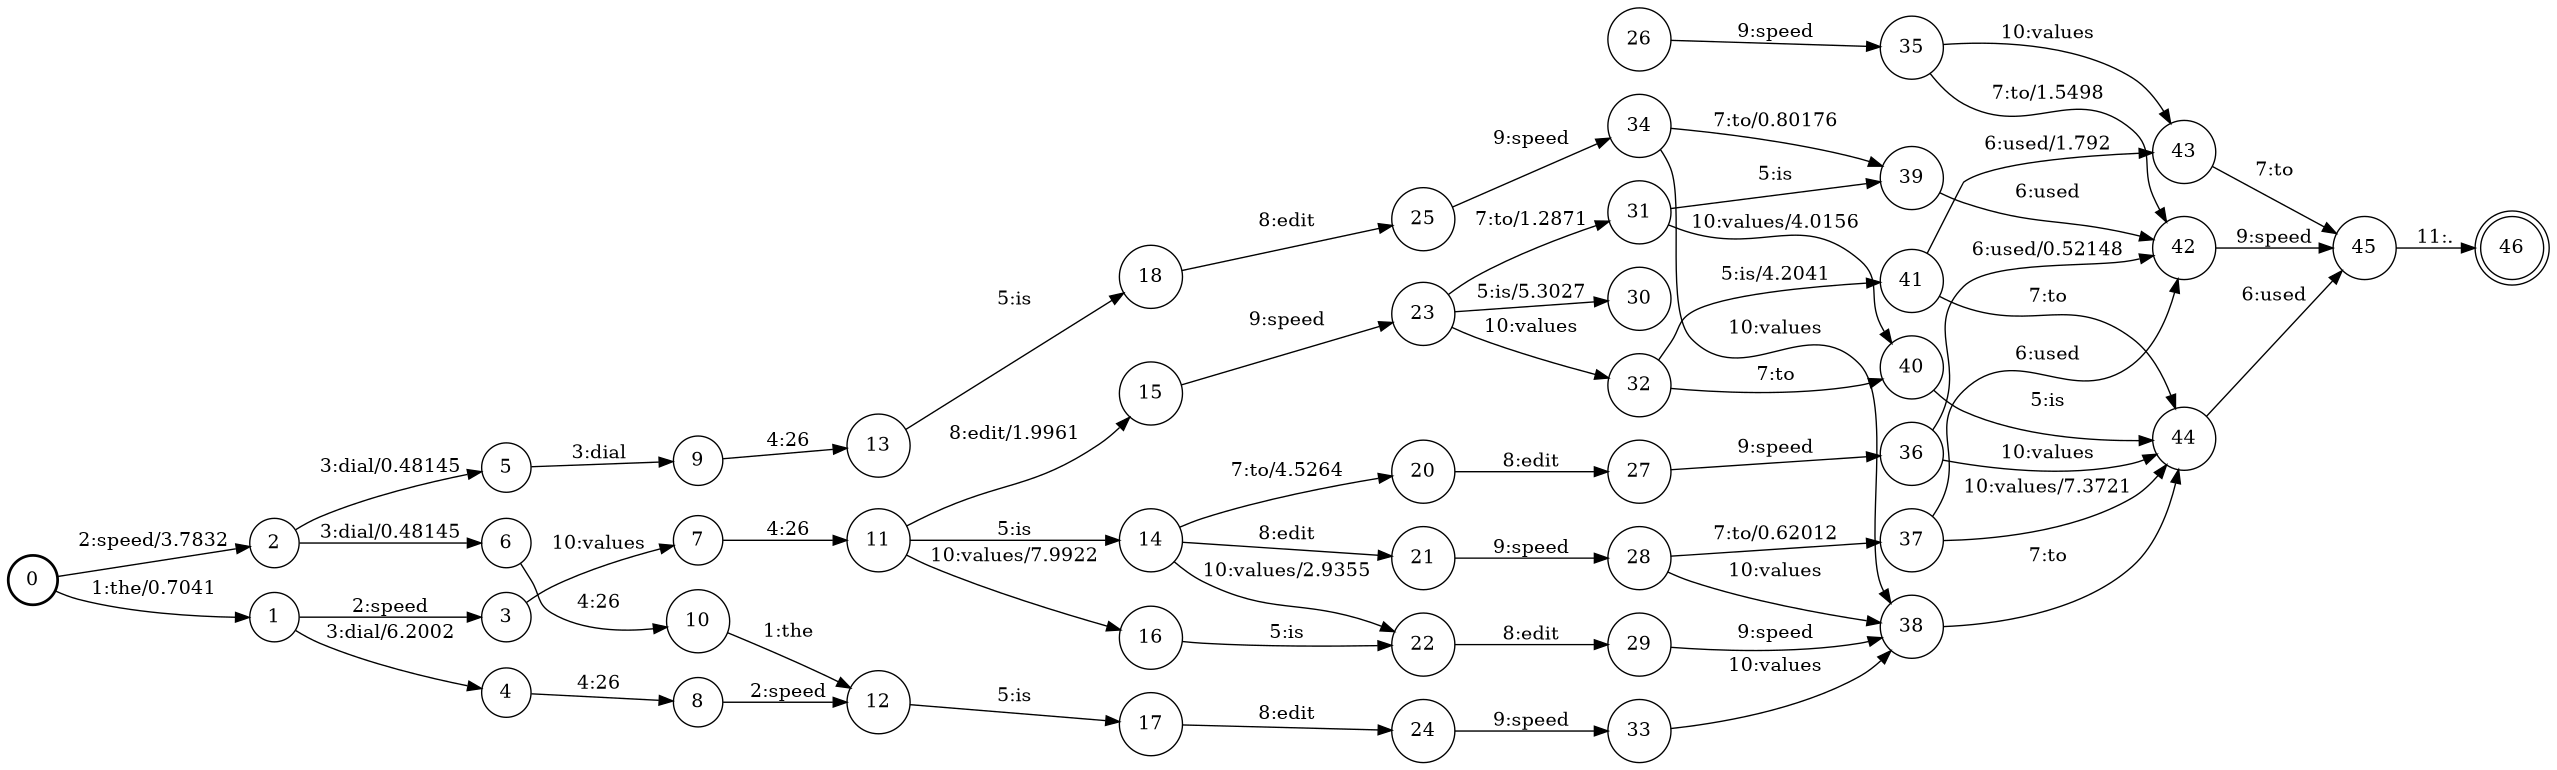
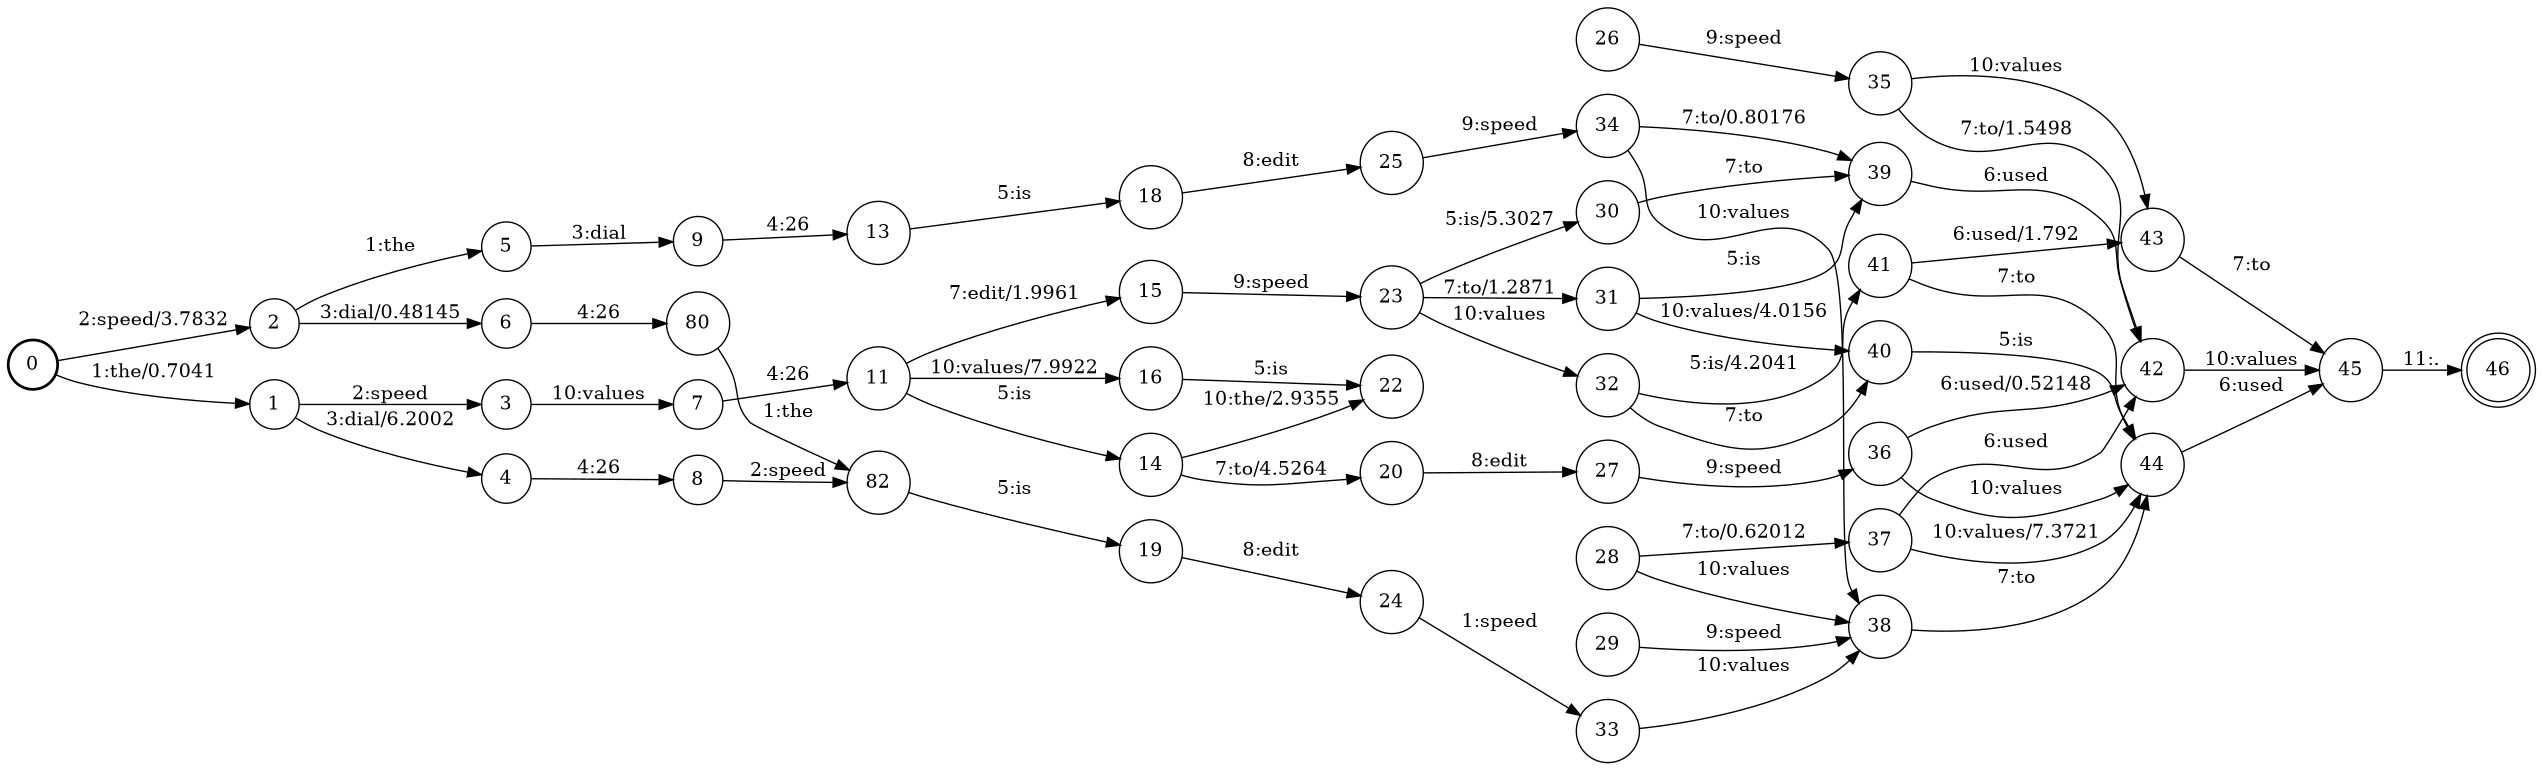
edge "30" -> "39": added, label "7:to"
edge "42" -> "45": label "9:speed" -> "10:values"
edge "11" -> "15": label "8:edit/1.9961" -> "7:edit/1.9961"
edge "2" -> "5": label "3:dial/0.48145" -> "1:the"
node "21": removed
edge "14" -> "22": label "10:values/2.9355" -> "10:the/2.9355"
node "10": label "10" -> "80"
edge "22" -> "29": removed, label "8:edit"
node "12": label "12" -> "82"
edge "24" -> "33": label "9:speed" -> "1:speed"
node "17": label "17" -> "19"
